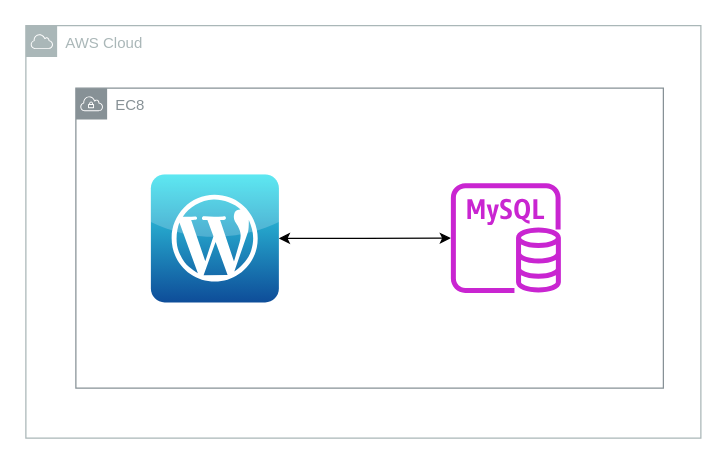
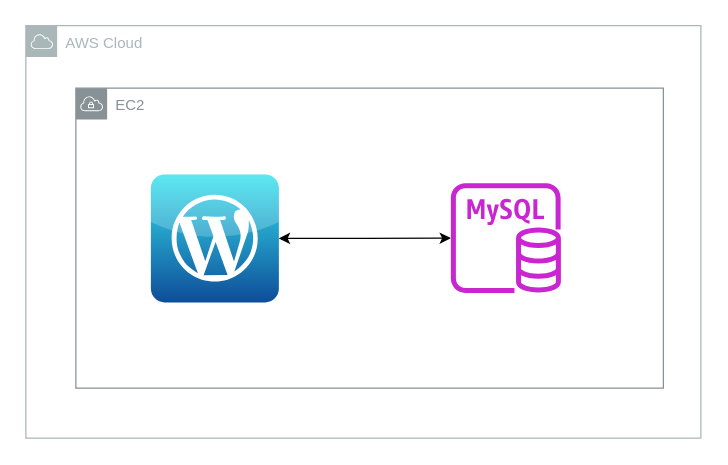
node "EC8": label "EC8" -> "EC2"
